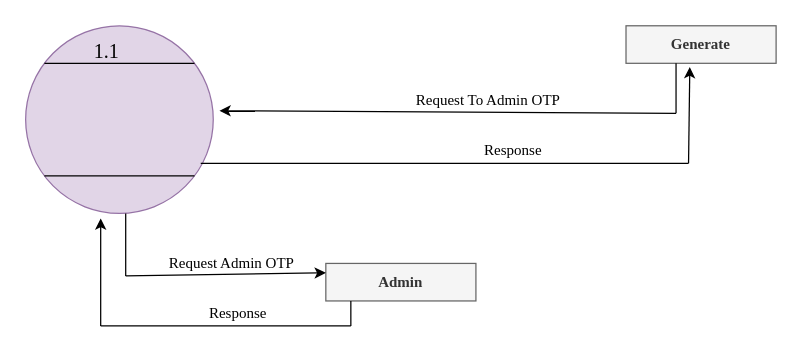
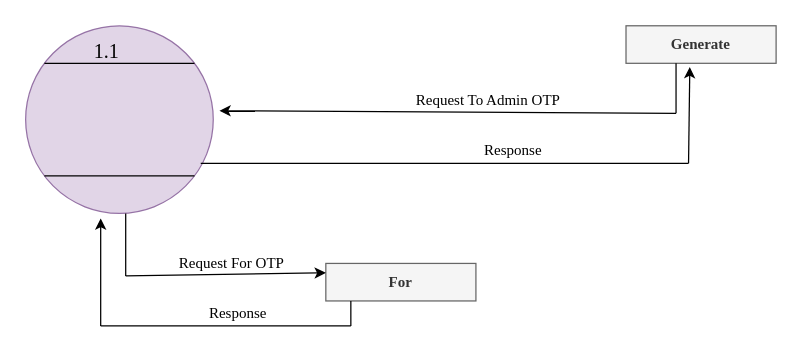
node "Request Admin OTP": label "Request Admin OTP" -> "Request For OTP"
node "Admin": label "Admin" -> "For"
